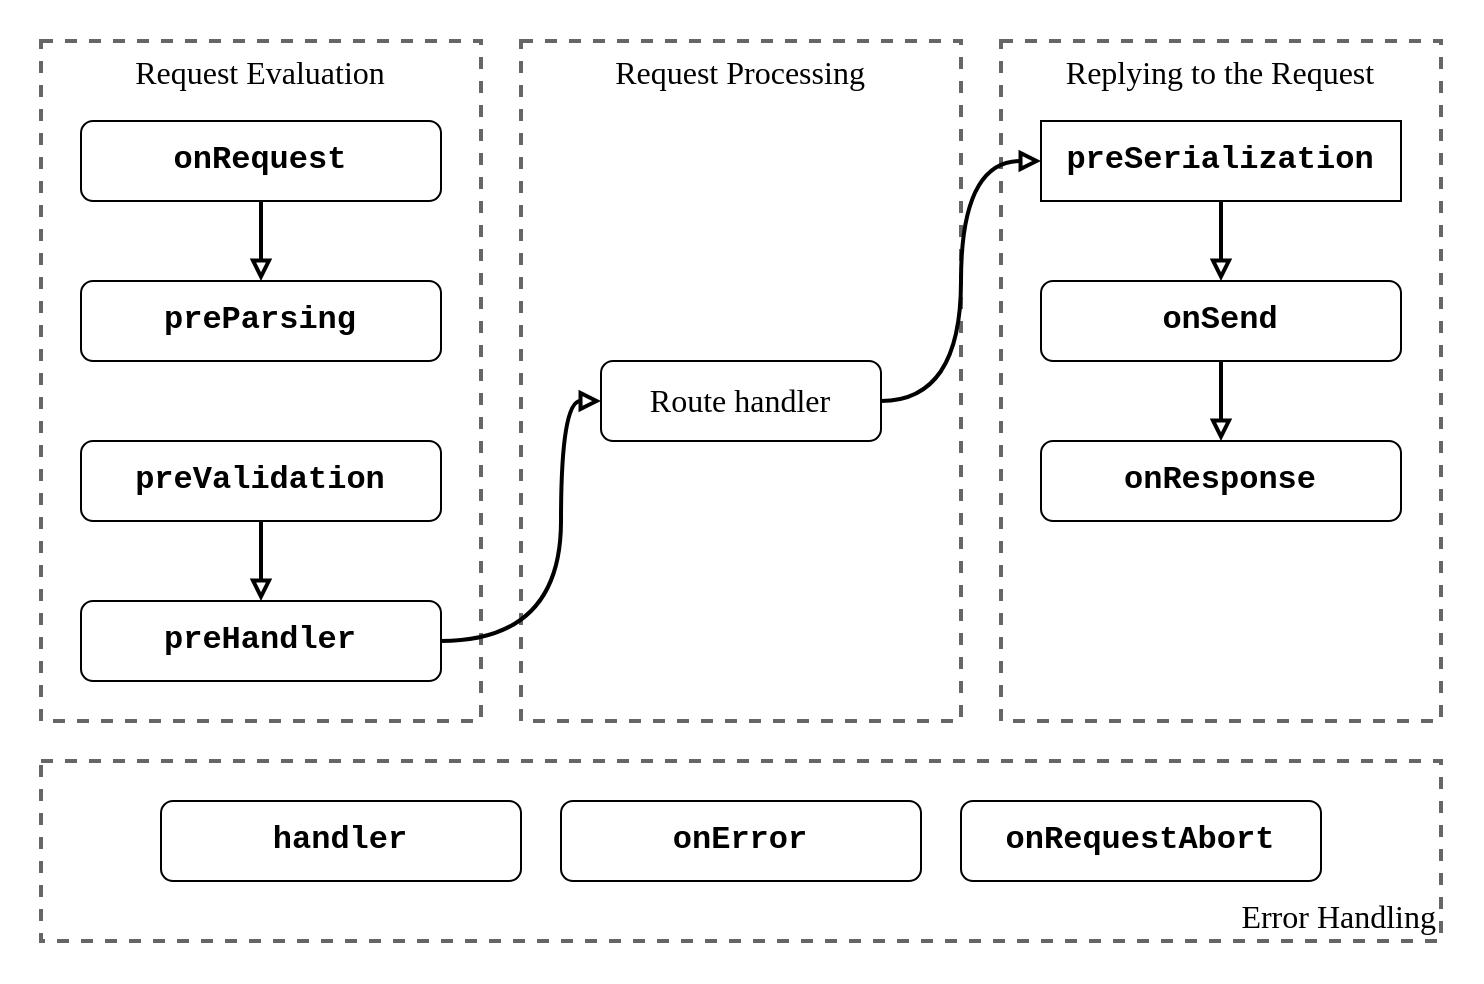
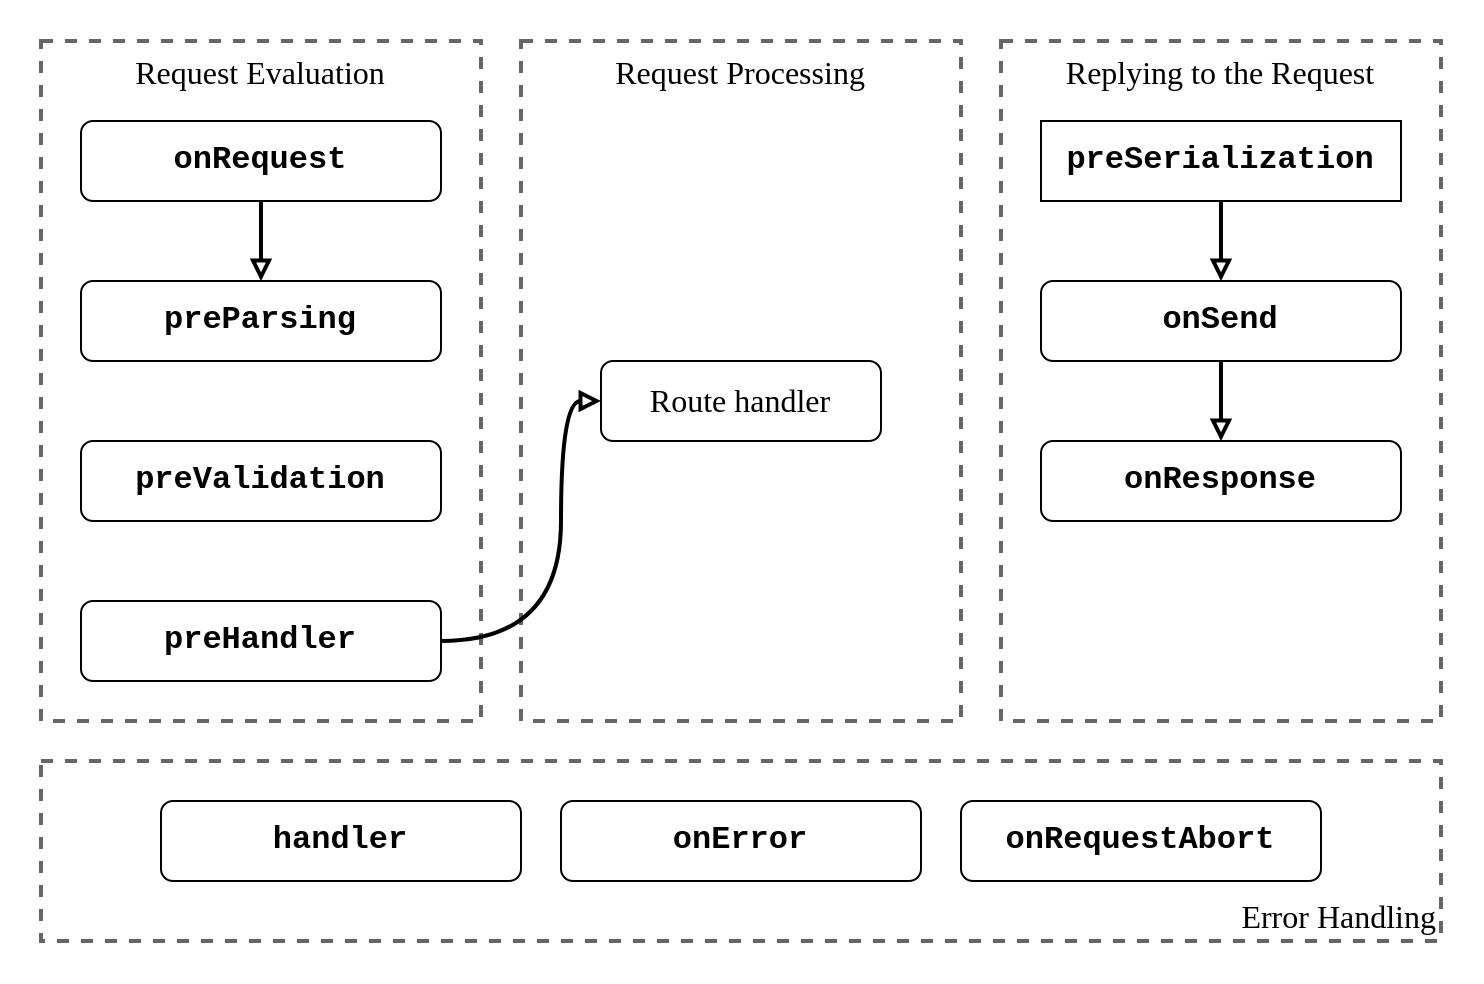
edge "Route handler" -> "preSerialization": removed
edge "preValidation" -> "preHandler": removed
